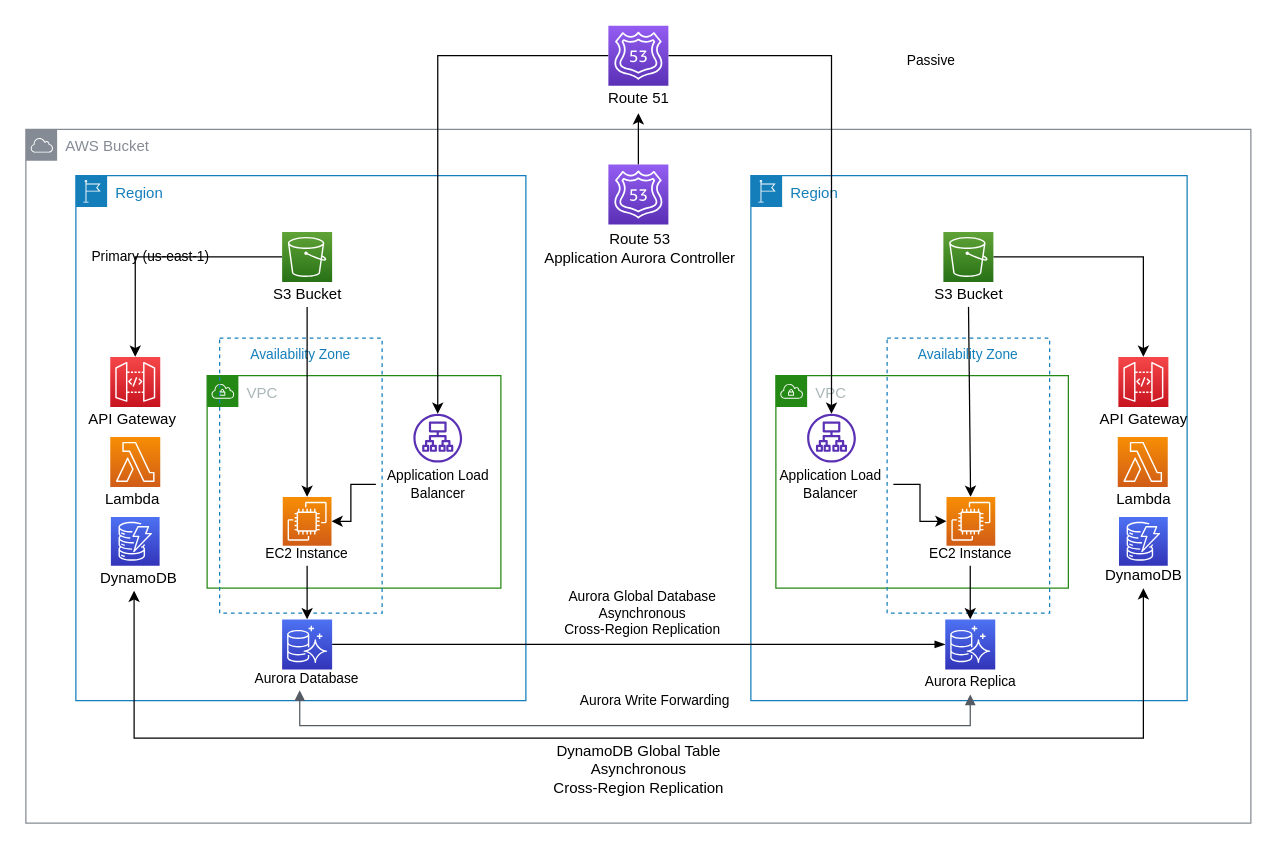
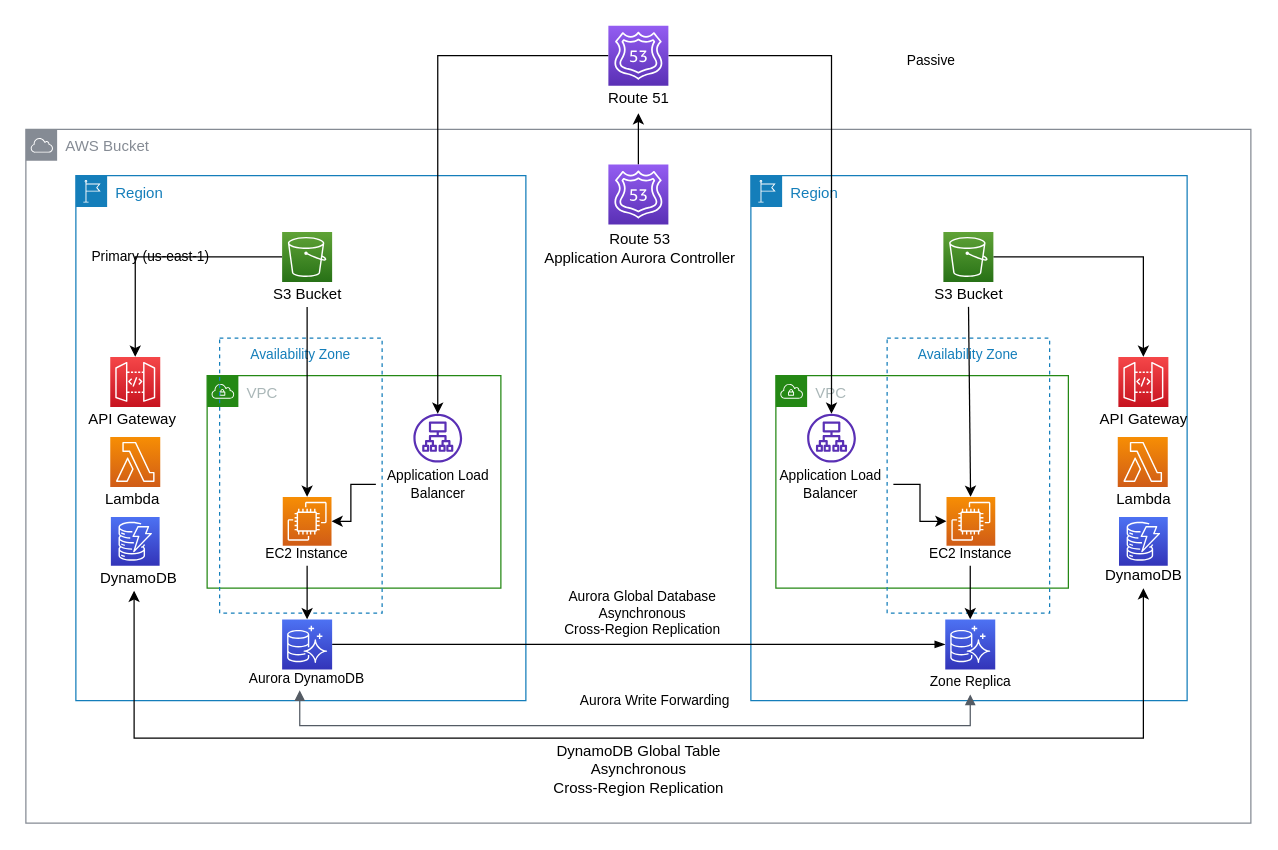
node "Aurora Database": label "Aurora Database" -> "Aurora DynamoDB"
node "Aurora Replica": label "Aurora Replica" -> "Zone Replica"
